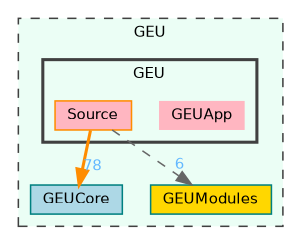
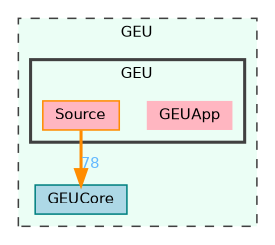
node "GEUModules": removed
